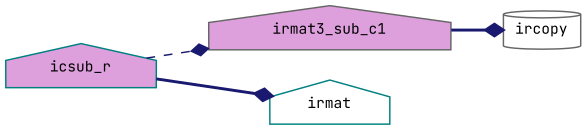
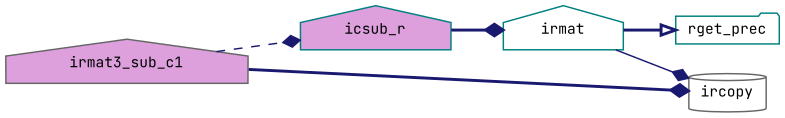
node "rget_prec": added
edge "icsub_r" -> "irmat3_sub_c1": reversed
edge "irmat" -> "ircopy": added
